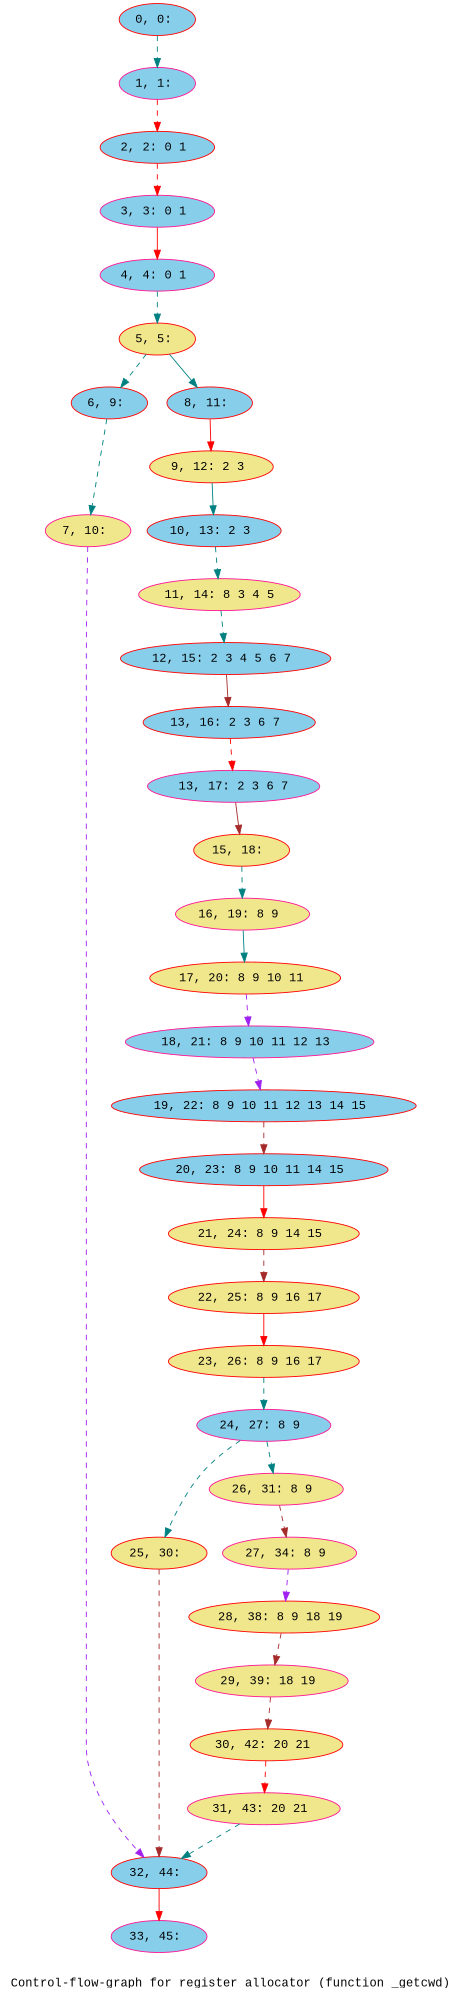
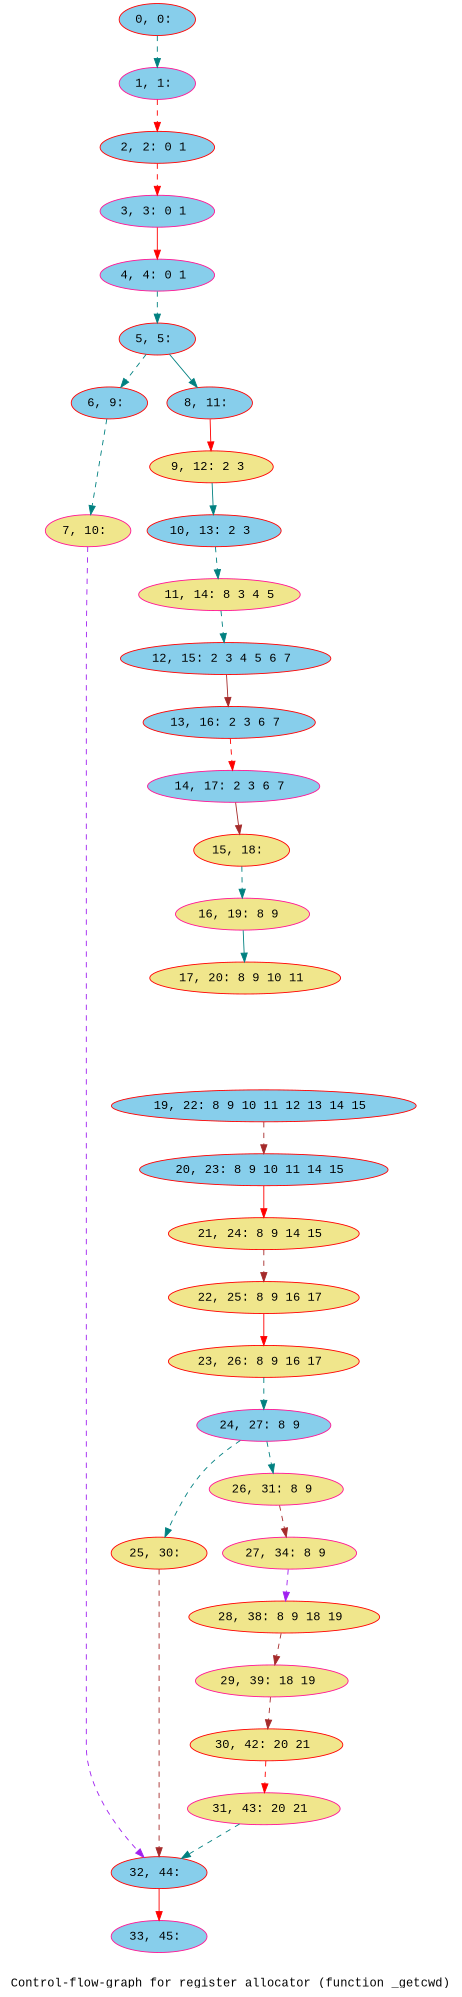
node "5, 5:": fillcolor khaki -> skyblue
node "13, 17: 2 3 6 7": label "13, 17: 2 3 6 7" -> "14, 17: 2 3 6 7"
node "18, 21: 8 9 10 11 12 13": removed
